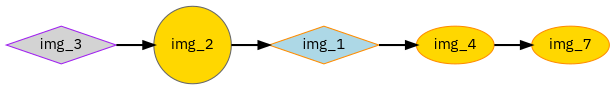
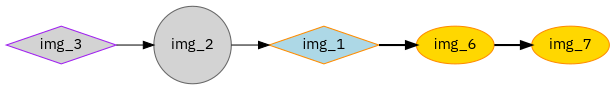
edge "img_3" -> "img_2": style bold -> solid
node "img_2": fillcolor gold -> lightgrey
edge "img_2" -> "img_1": style bold -> solid
node "img_4": label "img_4" -> "img_6"
